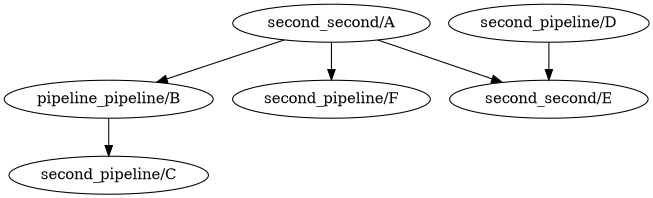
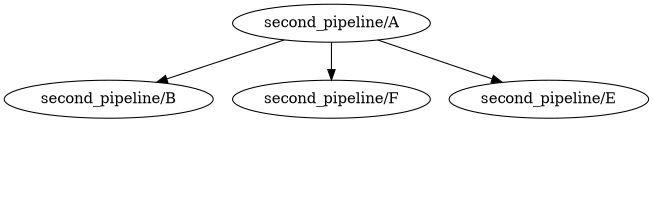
node "second_second/A": label "second_second/A" -> "second_pipeline/A"
node "second_pipeline/D": removed
node "pipeline_pipeline/B": label "pipeline_pipeline/B" -> "second_pipeline/B"
node "second_second/E": label "second_second/E" -> "second_pipeline/E"
node "second_pipeline/C": removed
